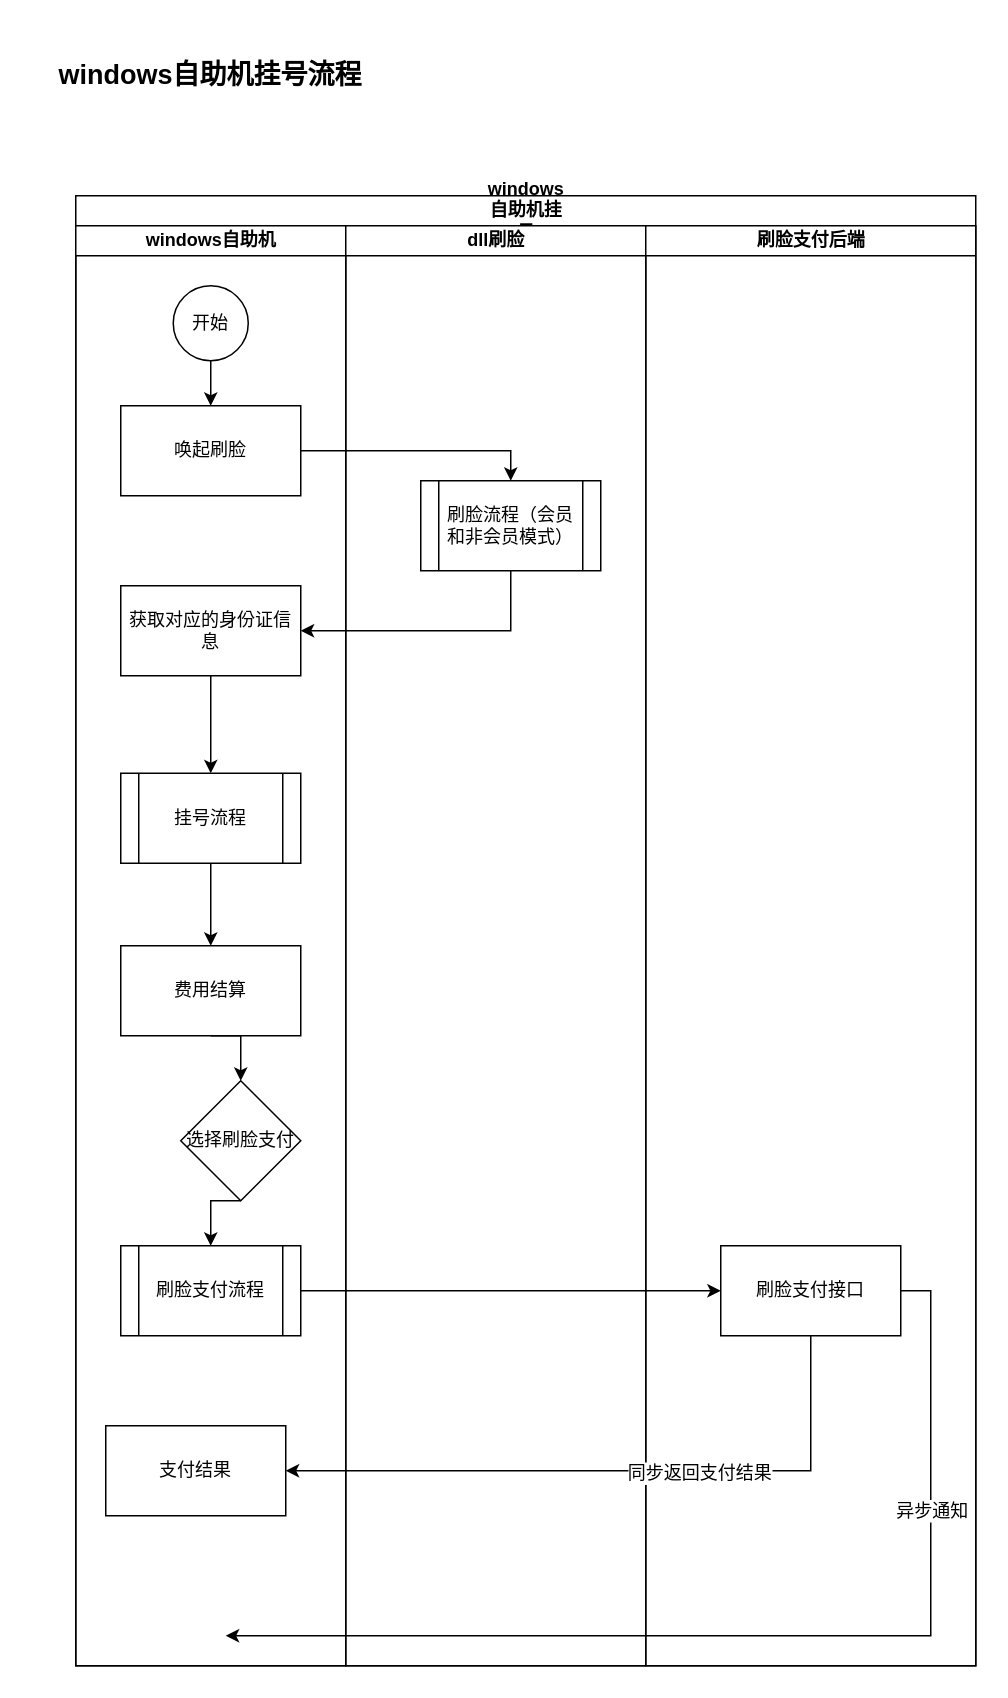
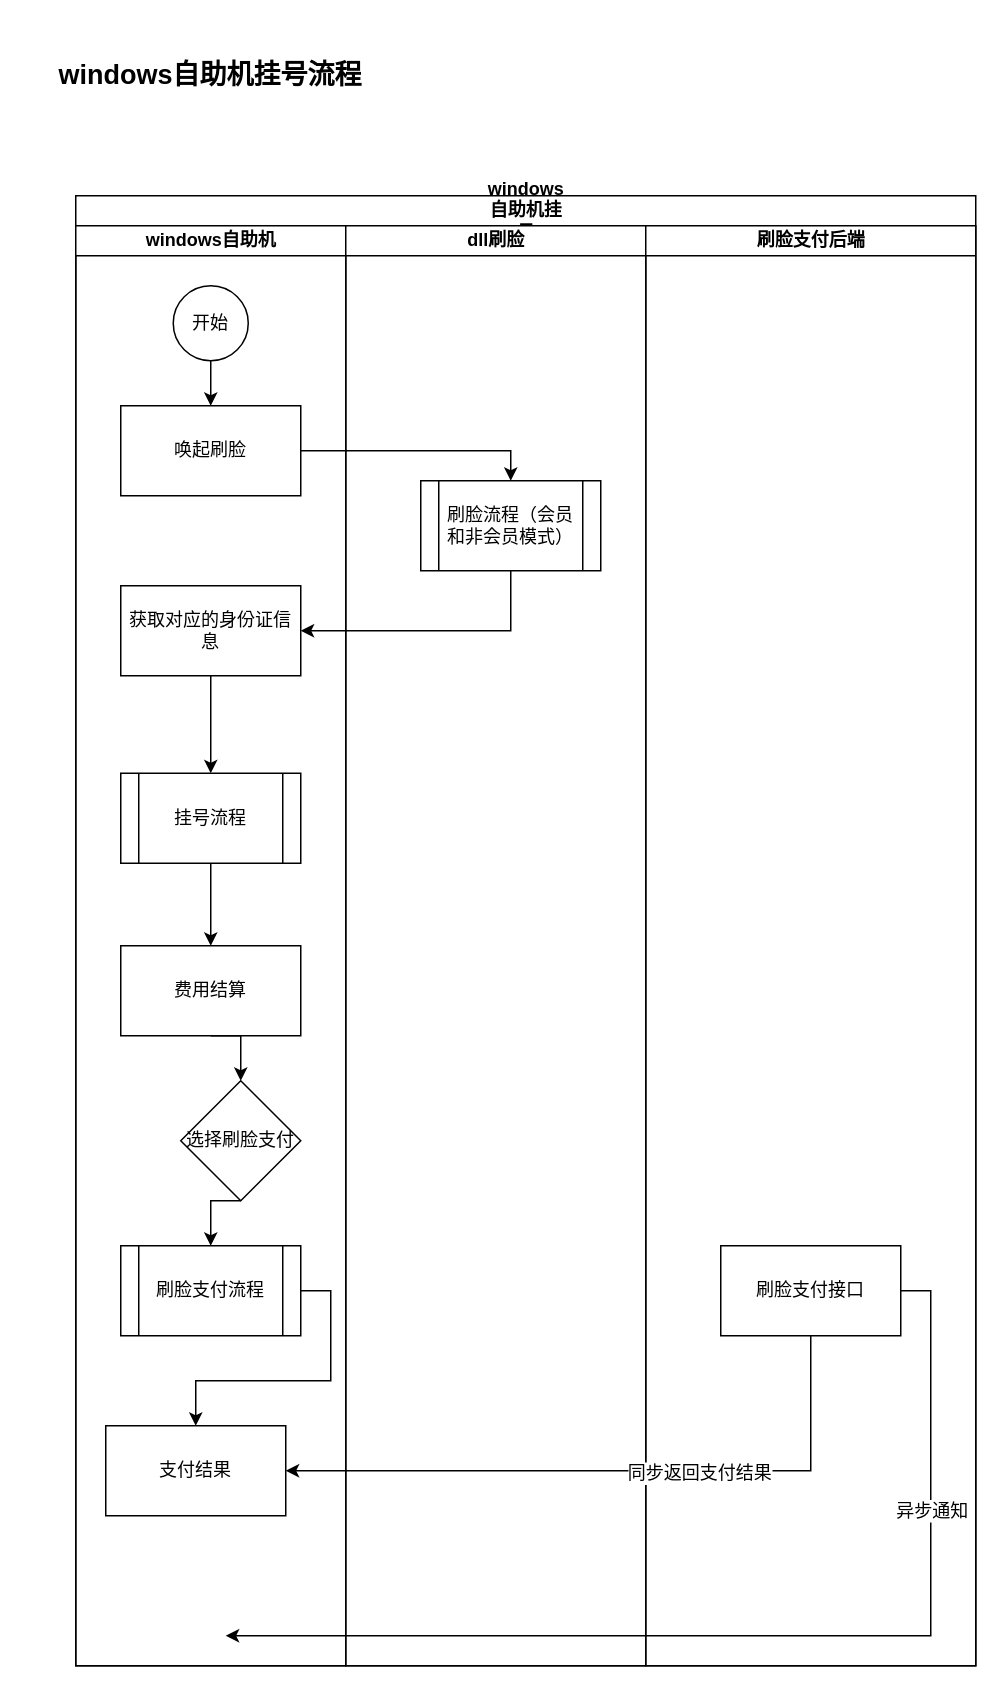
edge "刷脸支付流程" -> "刷脸支付接口": now "刷脸支付流程" -> "支付结果"
